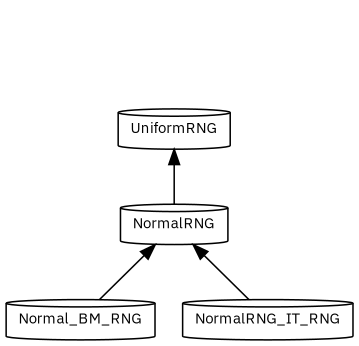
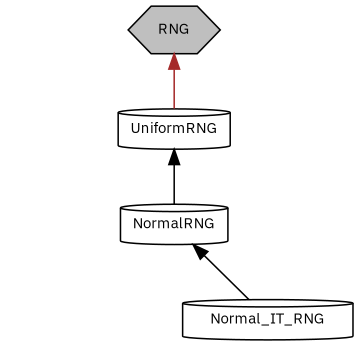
node "RNG": added
node "Normal_BM_RNG": removed
node "NormalRNG_IT_RNG": label "NormalRNG_IT_RNG" -> "Normal_IT_RNG"
